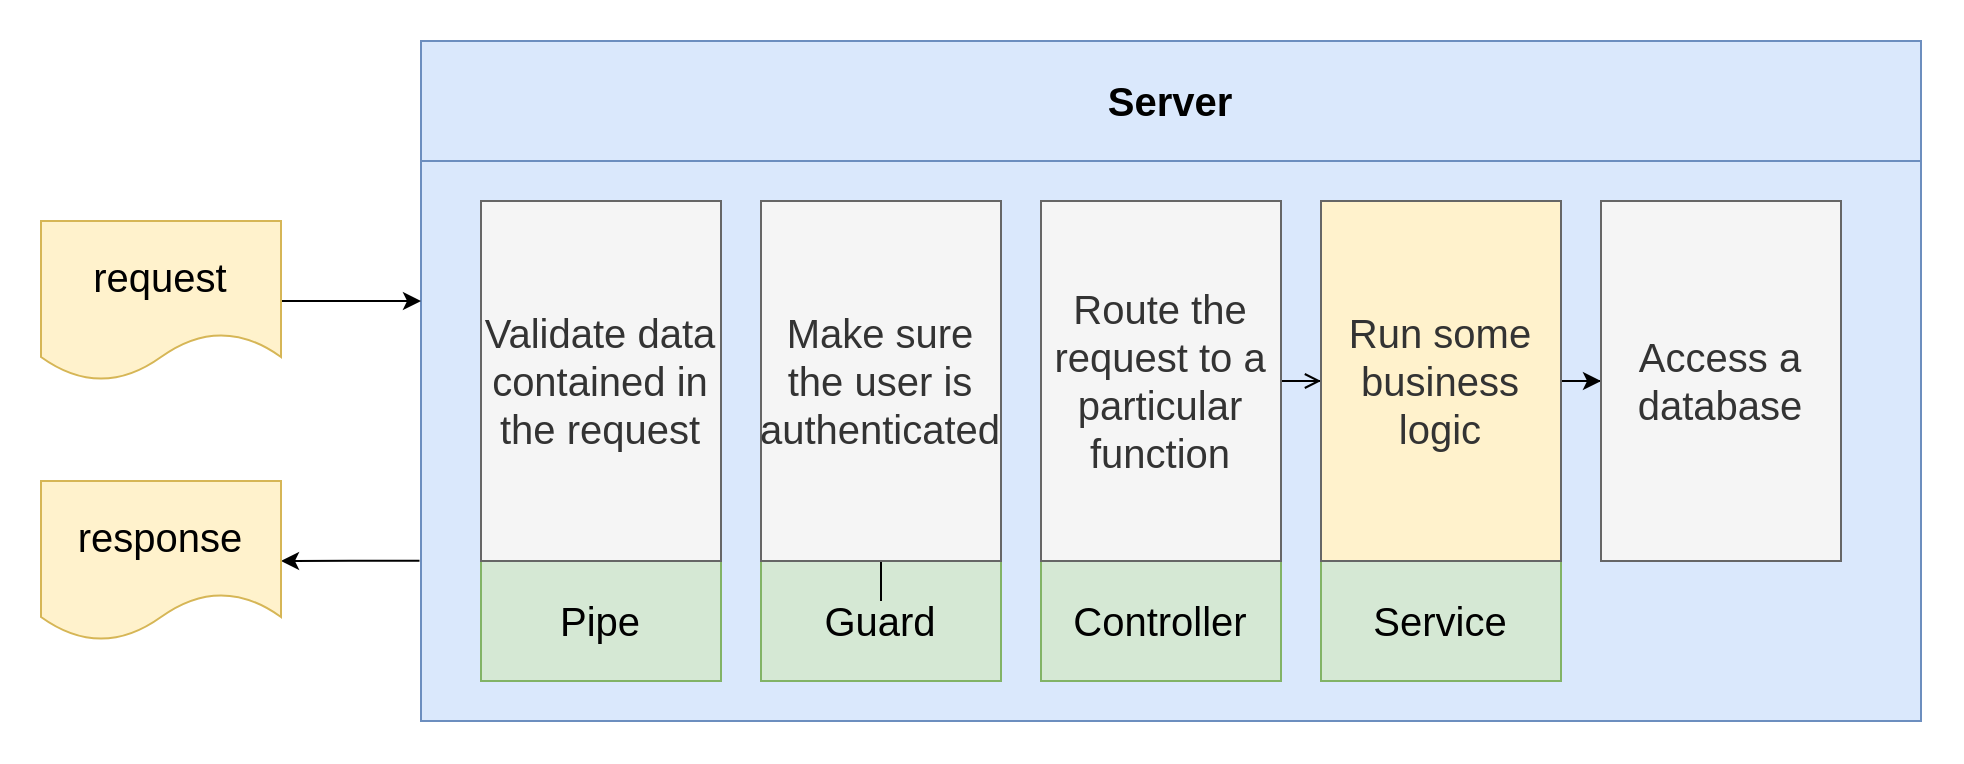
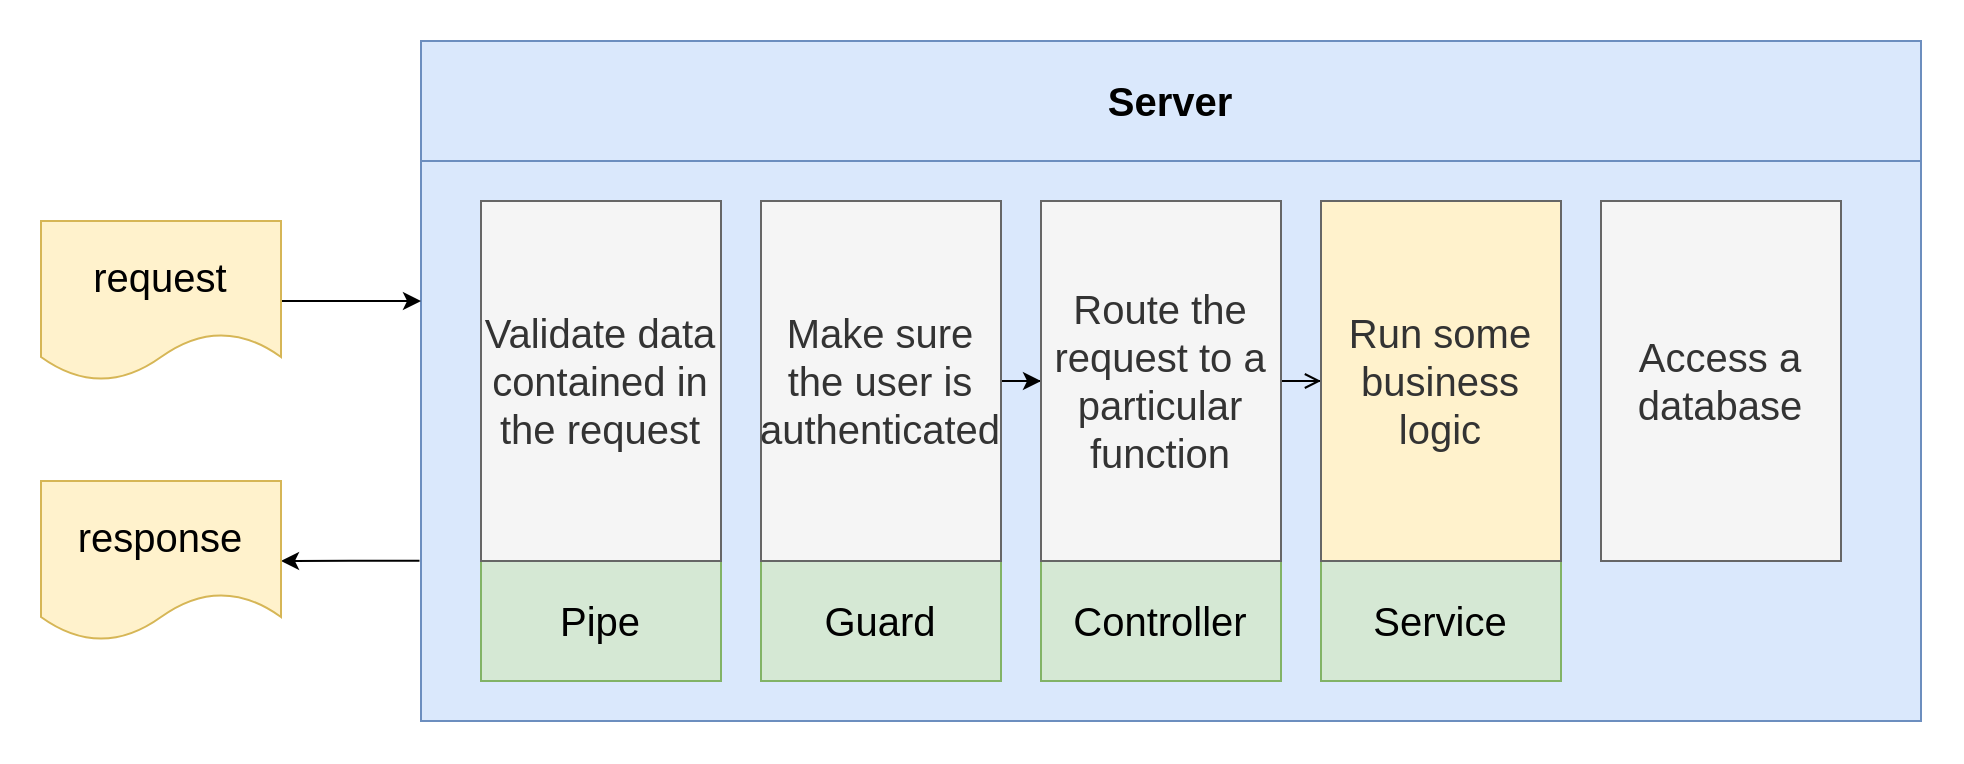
edge "Run some business logic" -> "Access a database": removed
edge "Make sure the user is authenticated" -> "Guard": now "Make sure the user is authenticated" -> "Route the request to a particular function"
